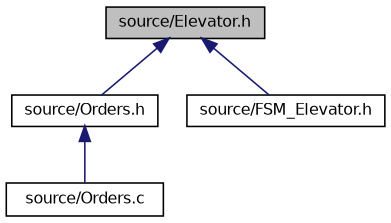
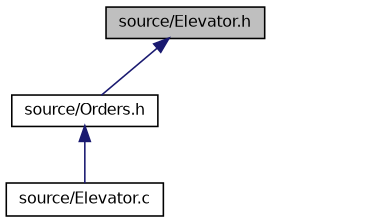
node "source/FSM_Elevator.h": removed
node "source/Orders.c": label "source/Orders.c" -> "source/Elevator.c"
